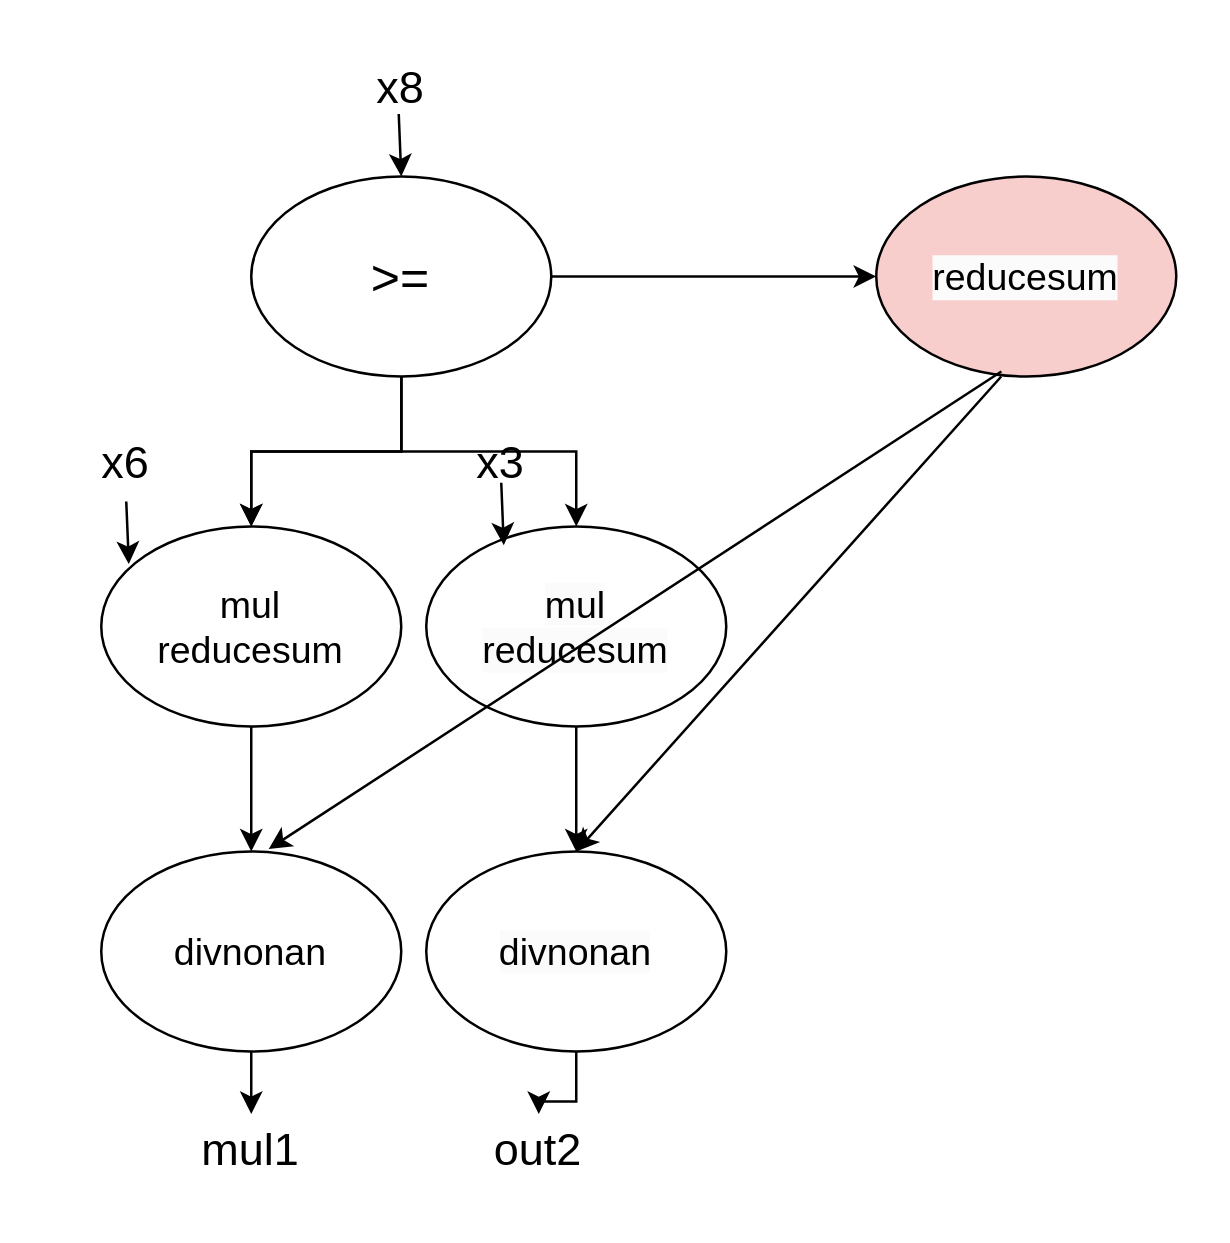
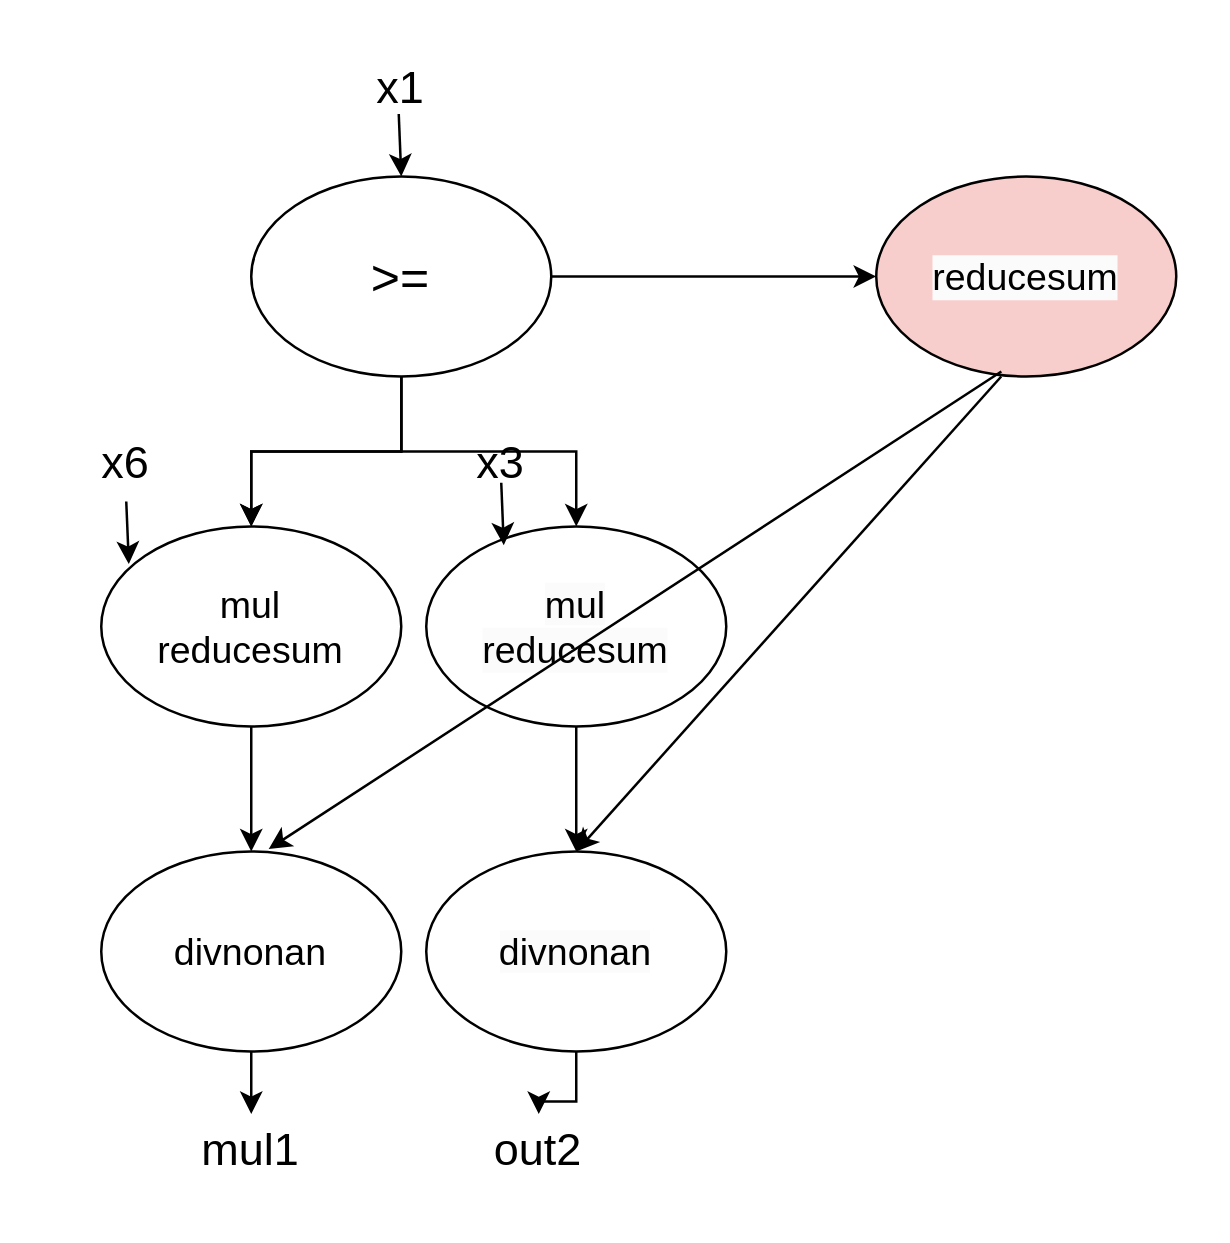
node "x8": label "x8" -> "x1"
